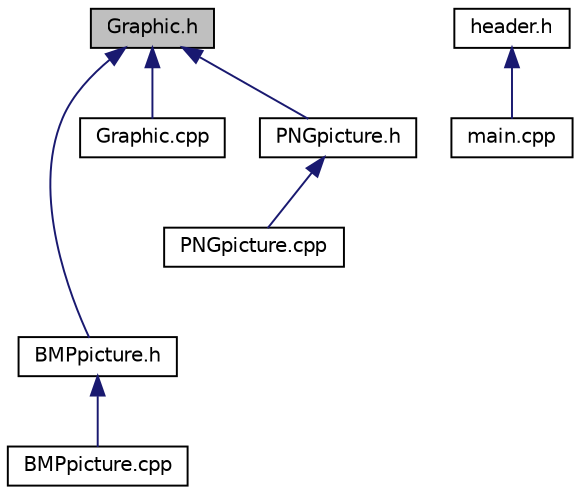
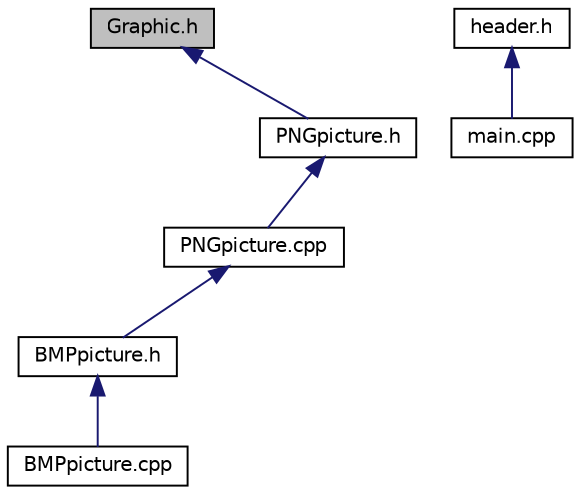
node "Graphic.cpp": removed
edge "BMPpicture.h" -> "Graphic.h": now "BMPpicture.h" -> "PNGpicture.cpp"
